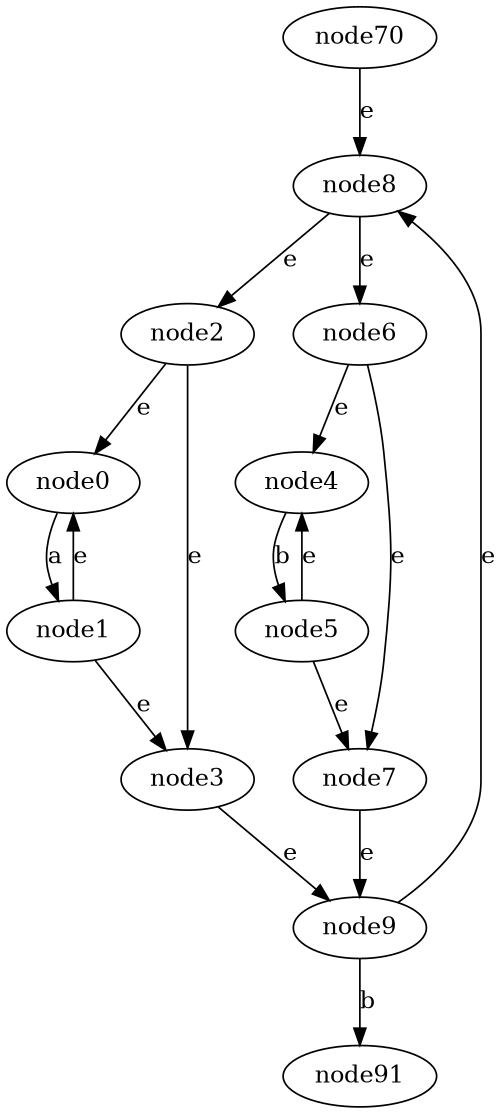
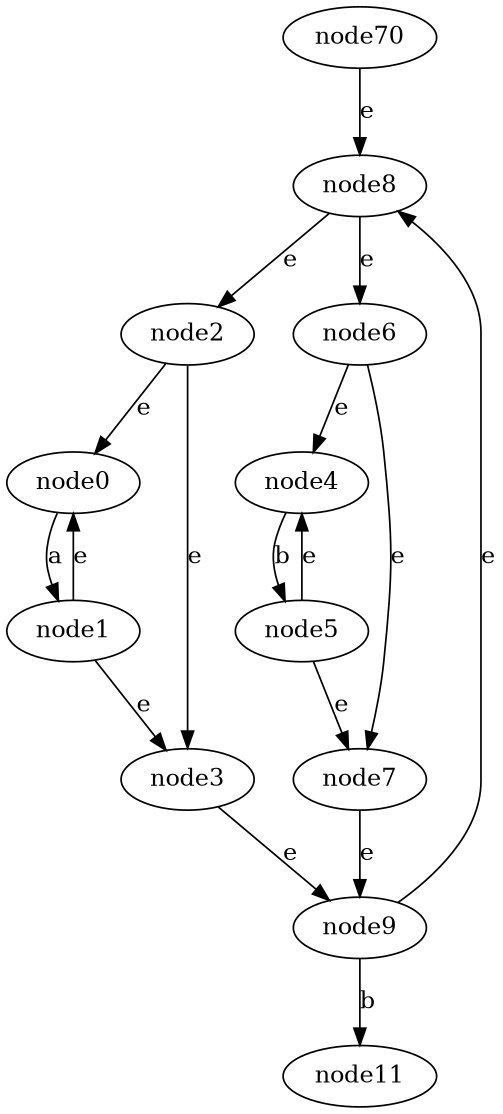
node "node91": label "node91" -> "node11"
